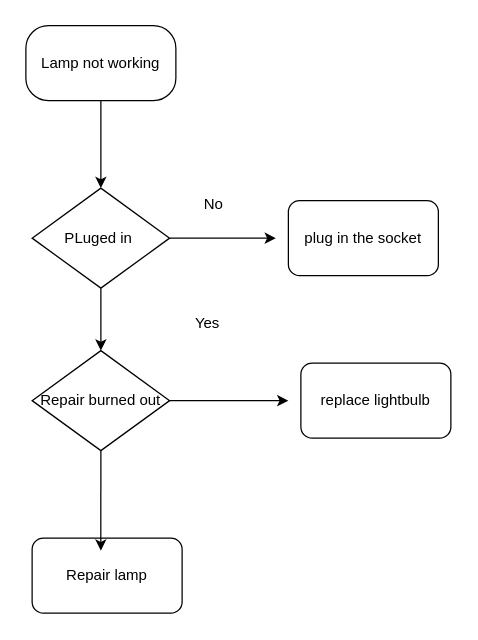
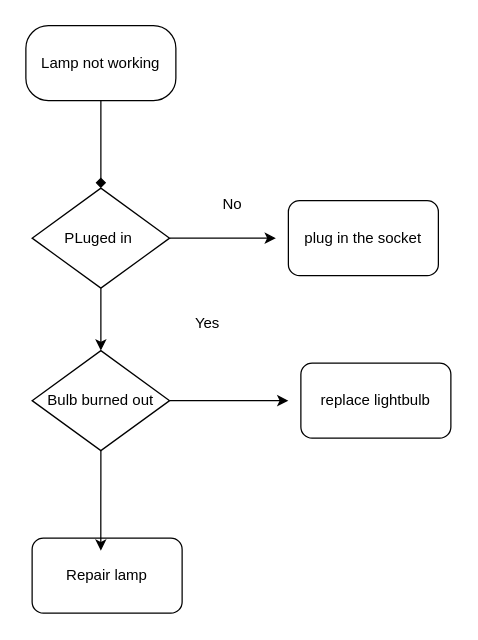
edge "Lamp not working" -> "PLuged in": arrowhead classic -> diamond
node "No": moved (213, 204) -> (232, 204)
node "Repair burned out": label "Repair burned out" -> "Bulb burned out"
